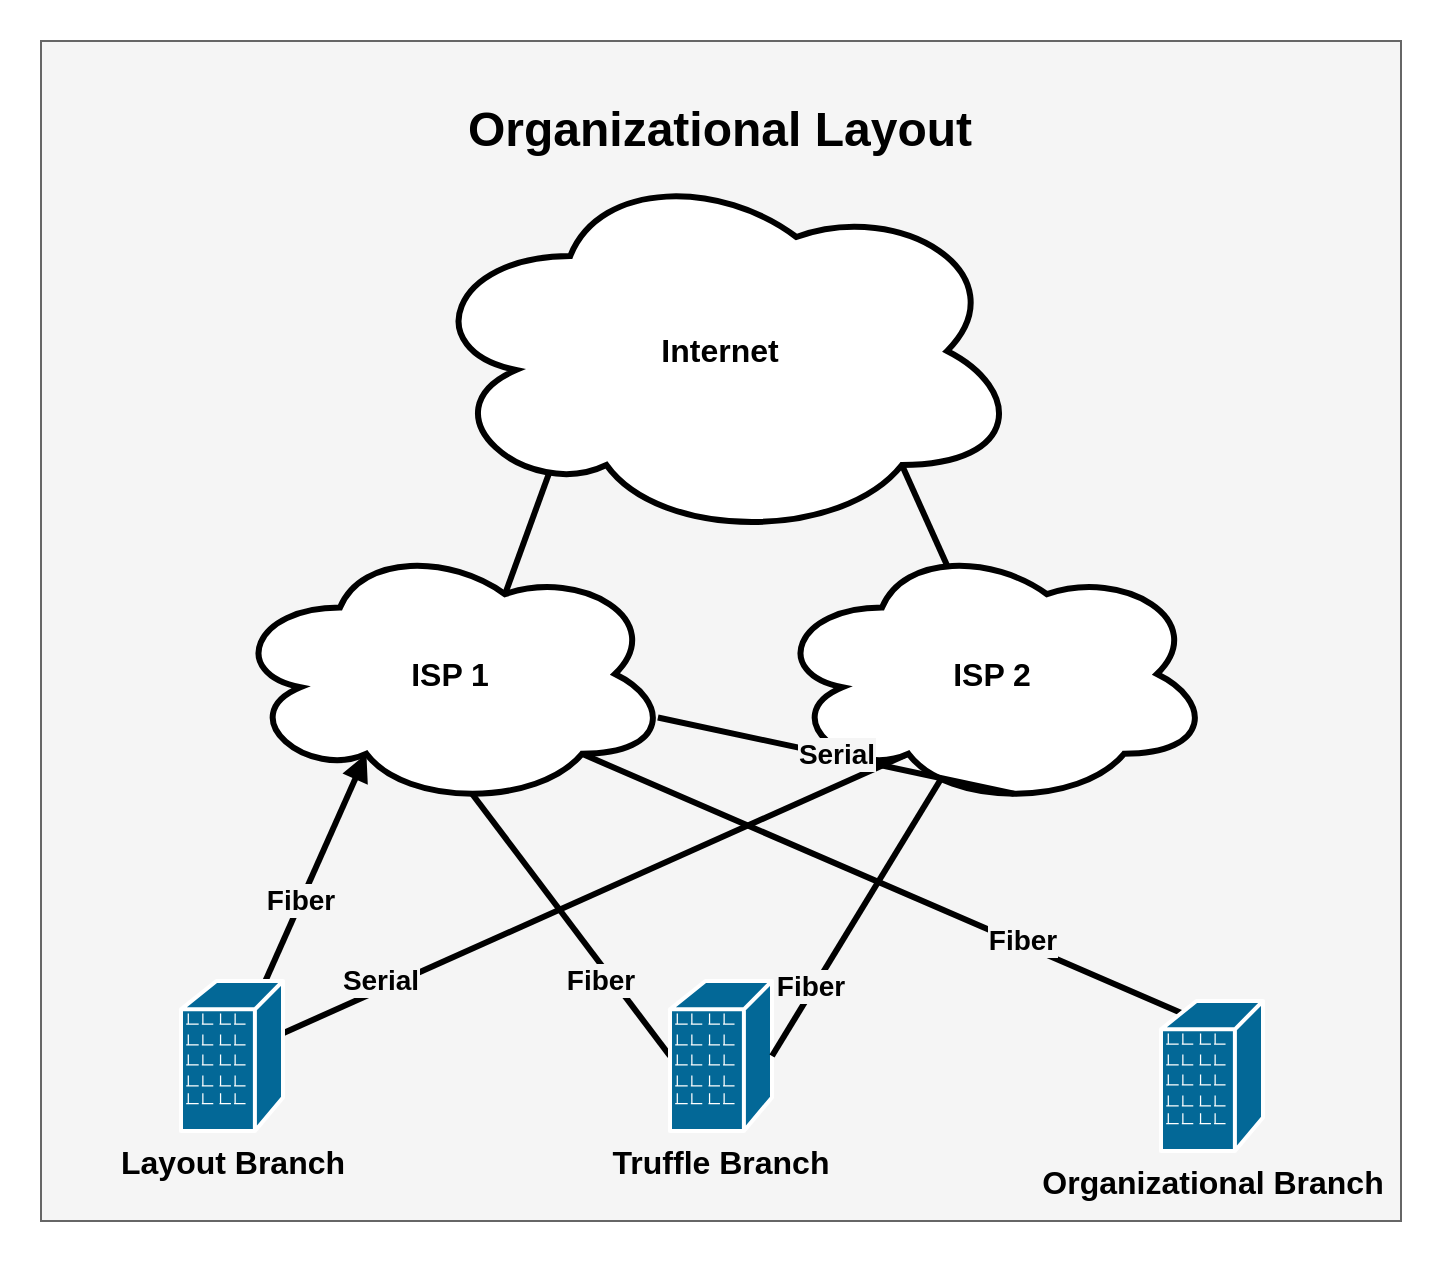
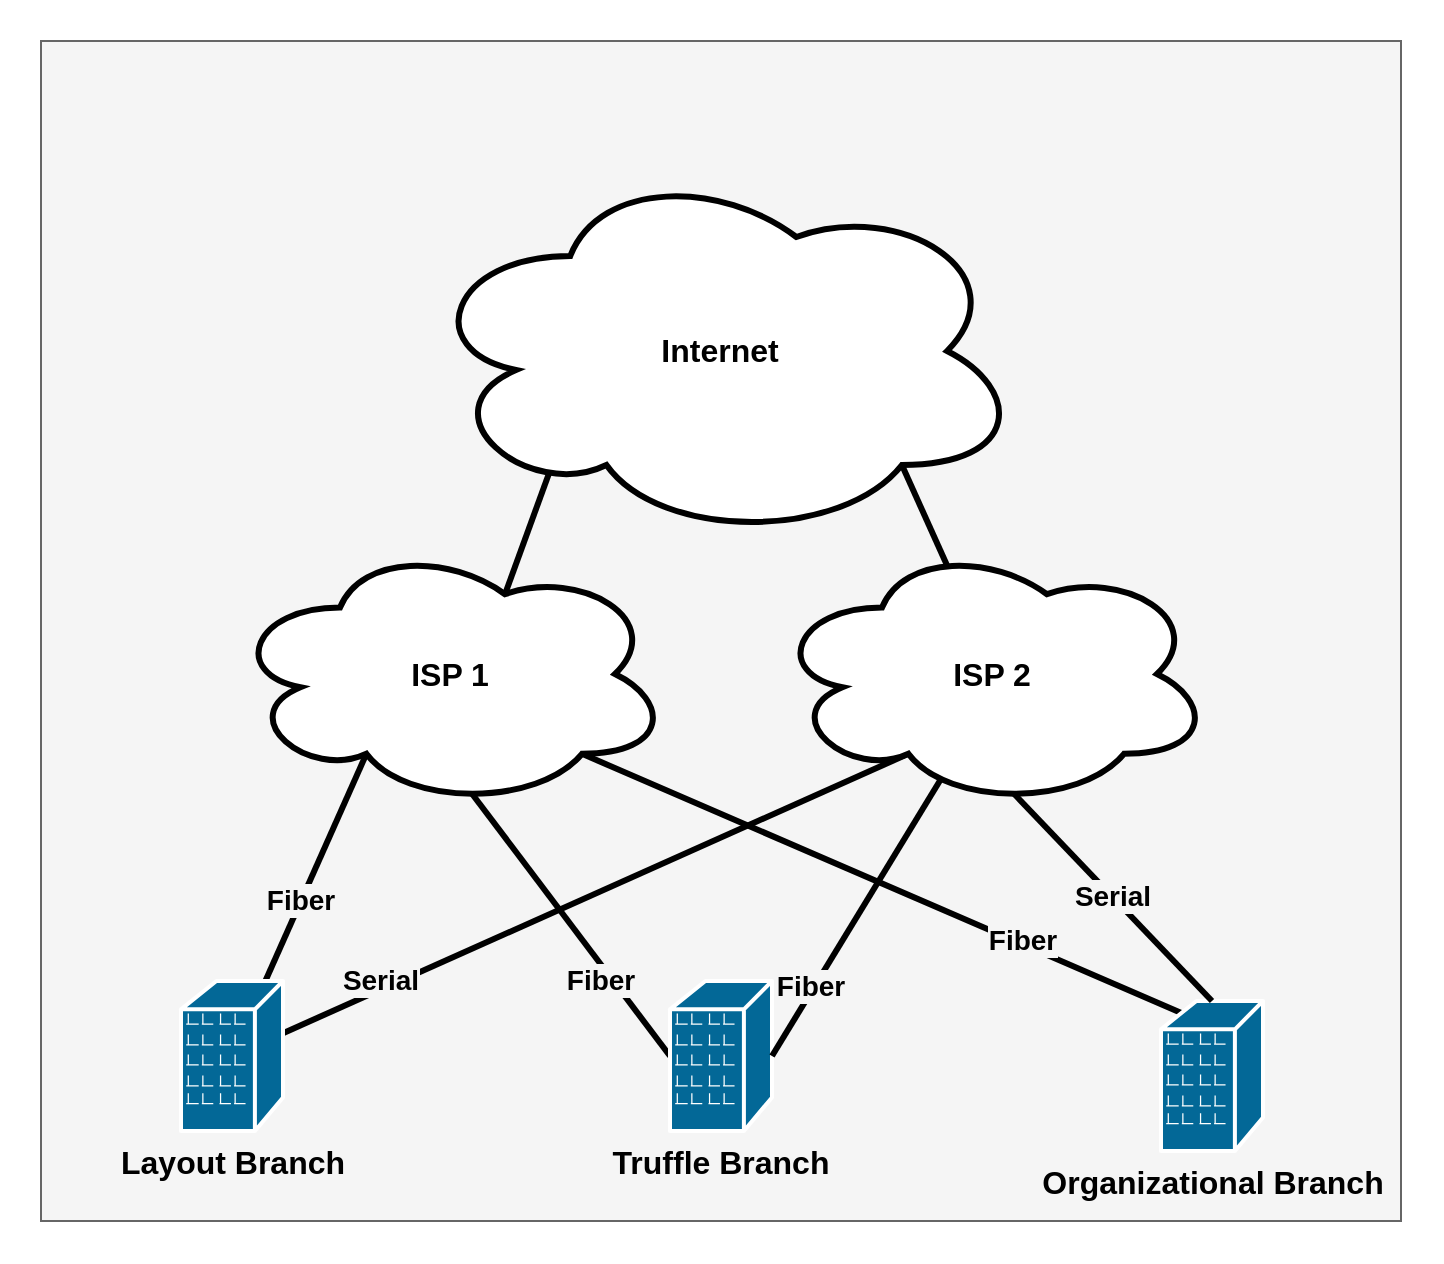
node "Organizational Layout": removed
edge "ISP 1" -- "ISP 2": now "Organizational Branch" -- "ISP 2"
edge "Layout Branch" -> "ISP 1": arrowhead block -> none
